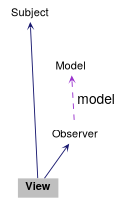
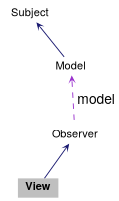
edge "View" -> "Subject": now "Model" -> "Subject"
